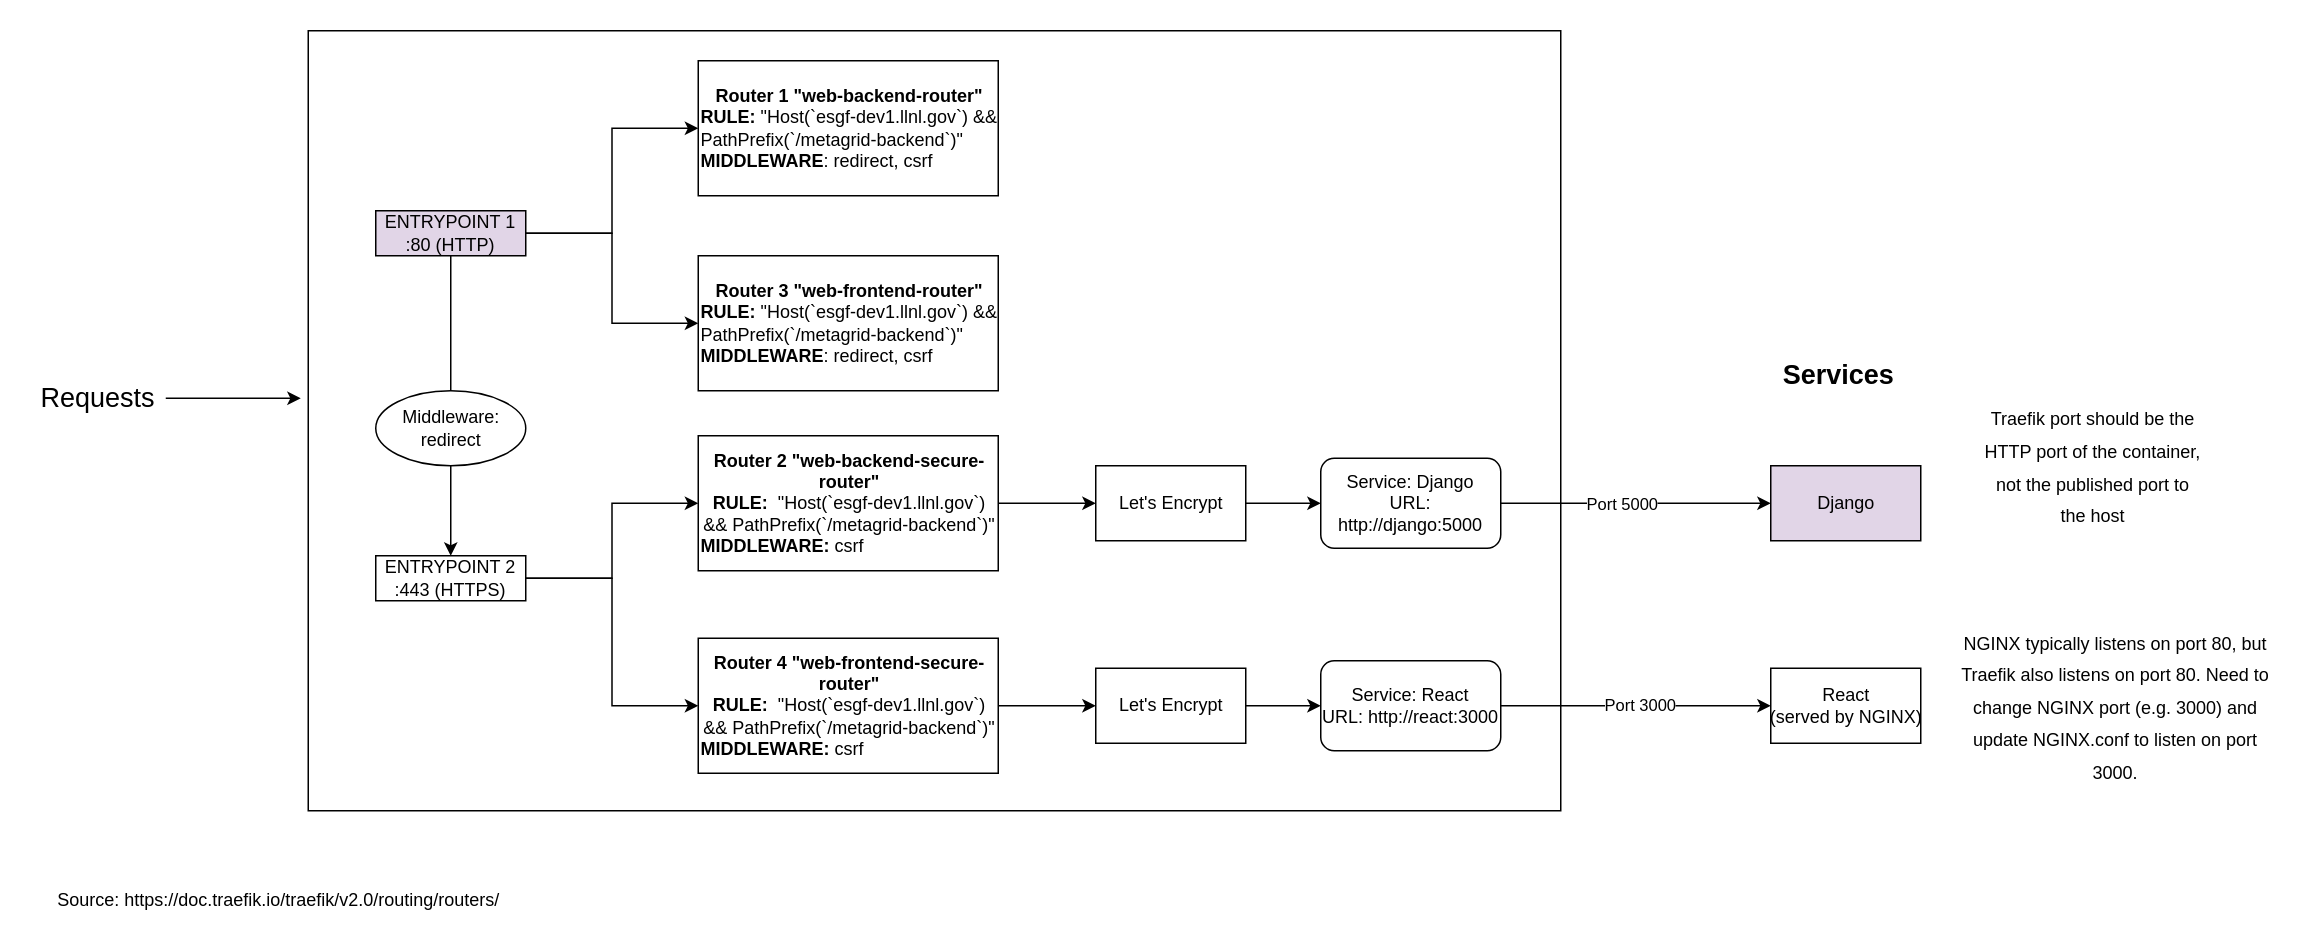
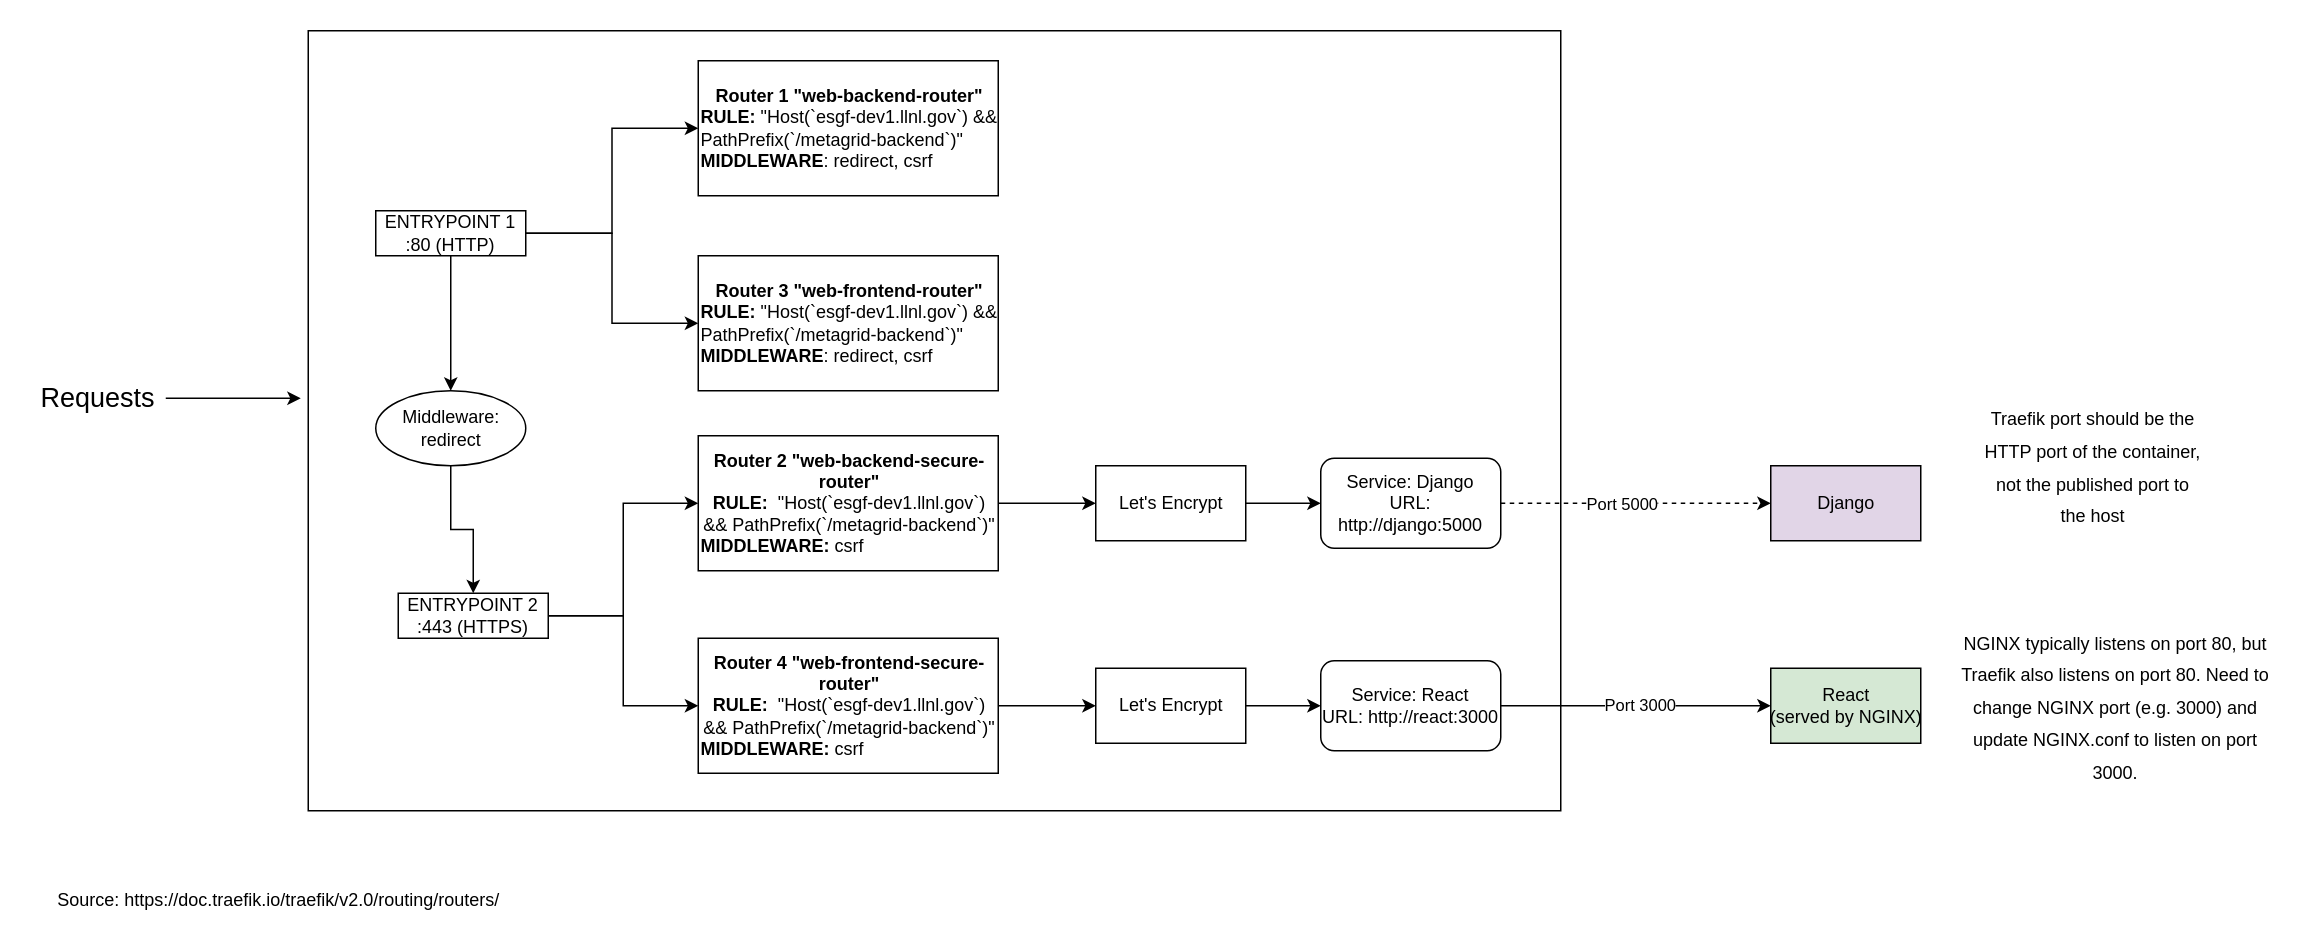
node "ENTRYPOINT 1 :80 (HTTP)": fillcolor #e1d5e7 -> #ffffff
node "Services": removed
edge "ENTRYPOINT 1 :80 (HTTP)" -- "Middleware: redirect": arrowhead none -> classic
edge "Service: Django URL: http://django:5000" -> "Django": style solid -> dashed
node "ENTRYPOINT 2 :443 (HTTPS)": moved (451, 578) -> (473, 616)
node "React (served by NGINX)": fillcolor #ffffff -> #d5e8d4
